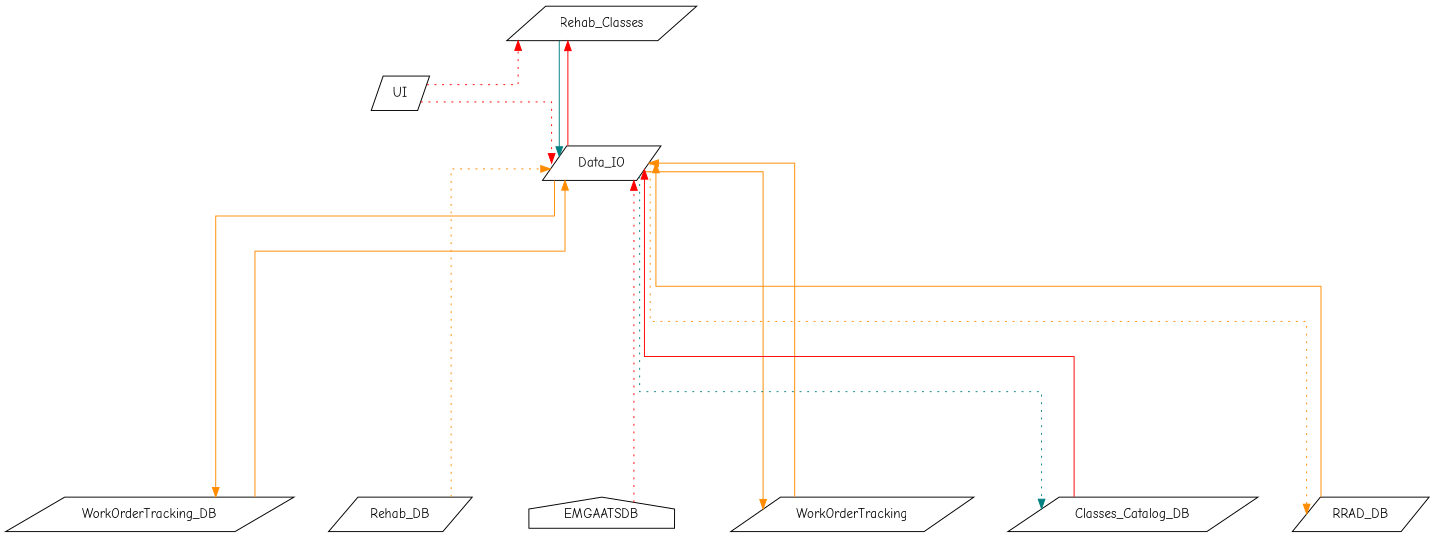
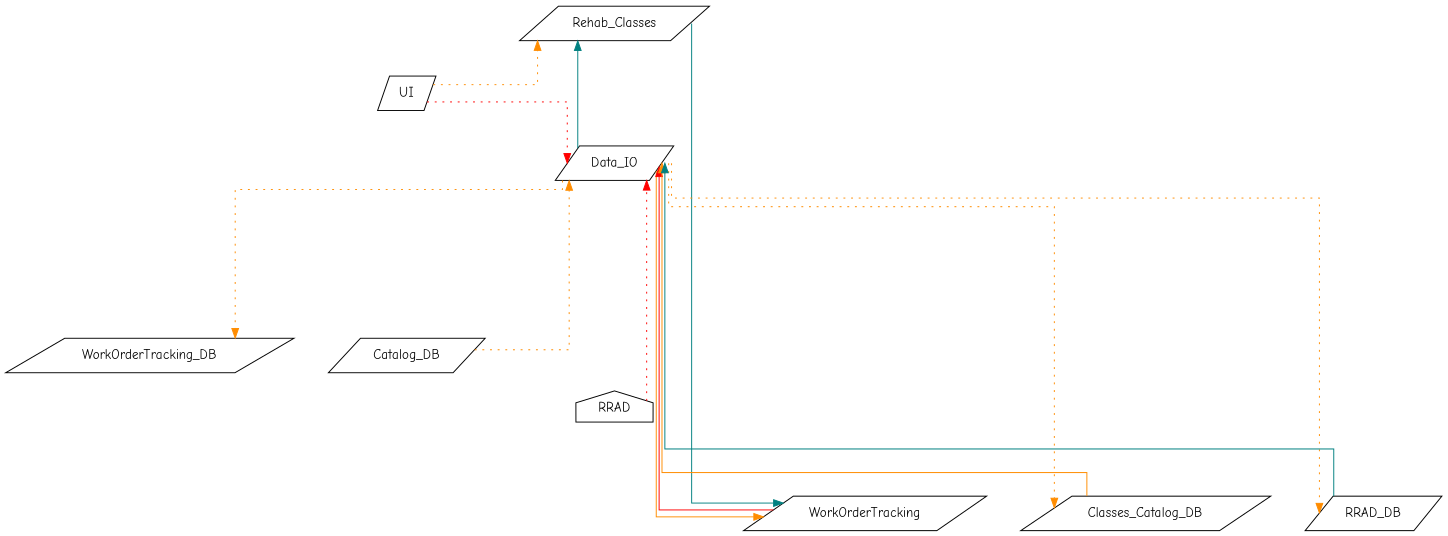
edge "UI" -> "Rehab_Classes": color red -> darkorange
edge "Rehab_Classes" -> "Data_IO": now "Rehab_Classes" -> "WorkOrderTracking"
edge "Data_IO" -> "Rehab_Classes": color red -> teal
edge "Data_IO" -> "WorkOrderTracking_DB": style solid -> dotted
edge "WorkOrderTracking_DB" -> "Data_IO": removed
edge "WorkOrderTracking" -> "Data_IO": color darkorange -> red
edge "RRAD_DB" -> "Data_IO": color darkorange -> teal
edge "Classes_Catalog_DB" -> "Data_IO": color red -> darkorange
edge "Data_IO" -> "Classes_Catalog_DB": color teal -> darkorange
node "Rehab_DB": label "Rehab_DB" -> "Catalog_DB"
node "EMGAATSDB": label "EMGAATSDB" -> "RRAD"
